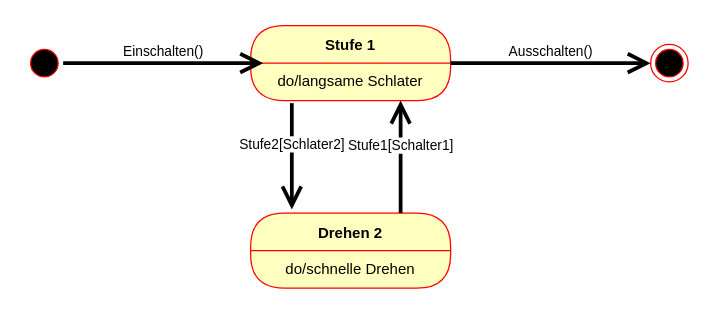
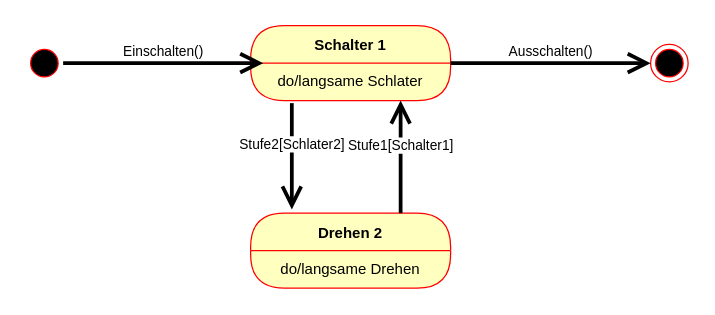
node "Stufe 1": label "Stufe 1" -> "Schalter 1"
node "do/schnelle Drehen": label "do/schnelle Drehen" -> "do/langsame Drehen"
